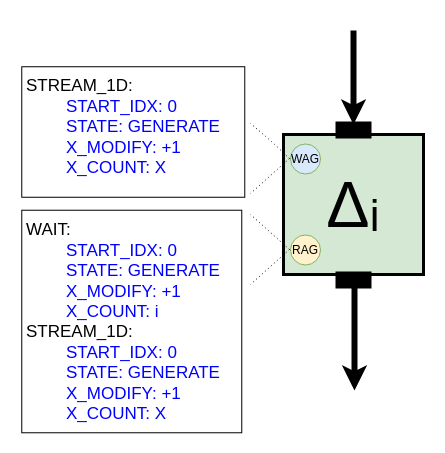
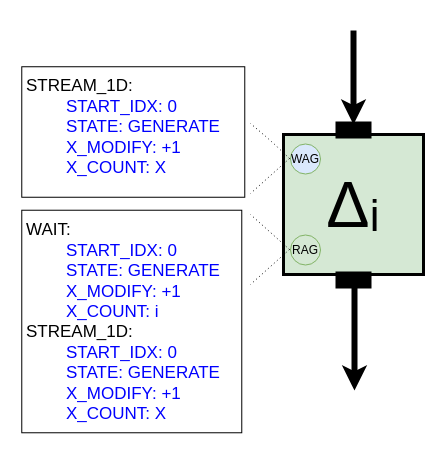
node "RAG": fillcolor #fff2cc -> #d5e8d4
